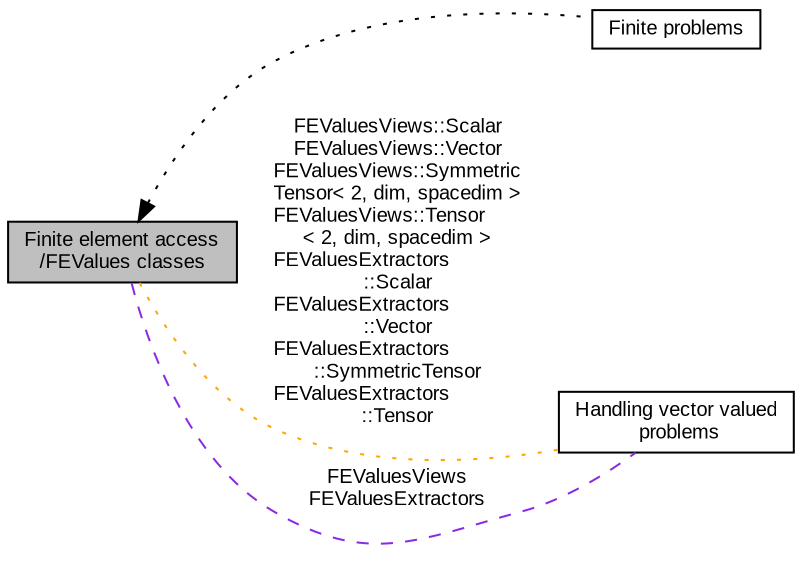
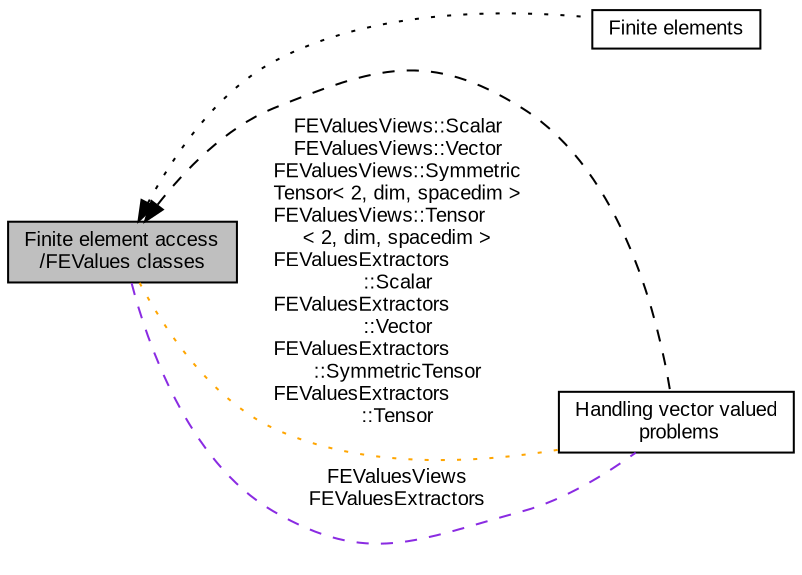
node "Finite problems": label "Finite problems" -> "Finite elements"
edge "Handling vector valued problems" -> "Finite element access /FEValues classes": added
